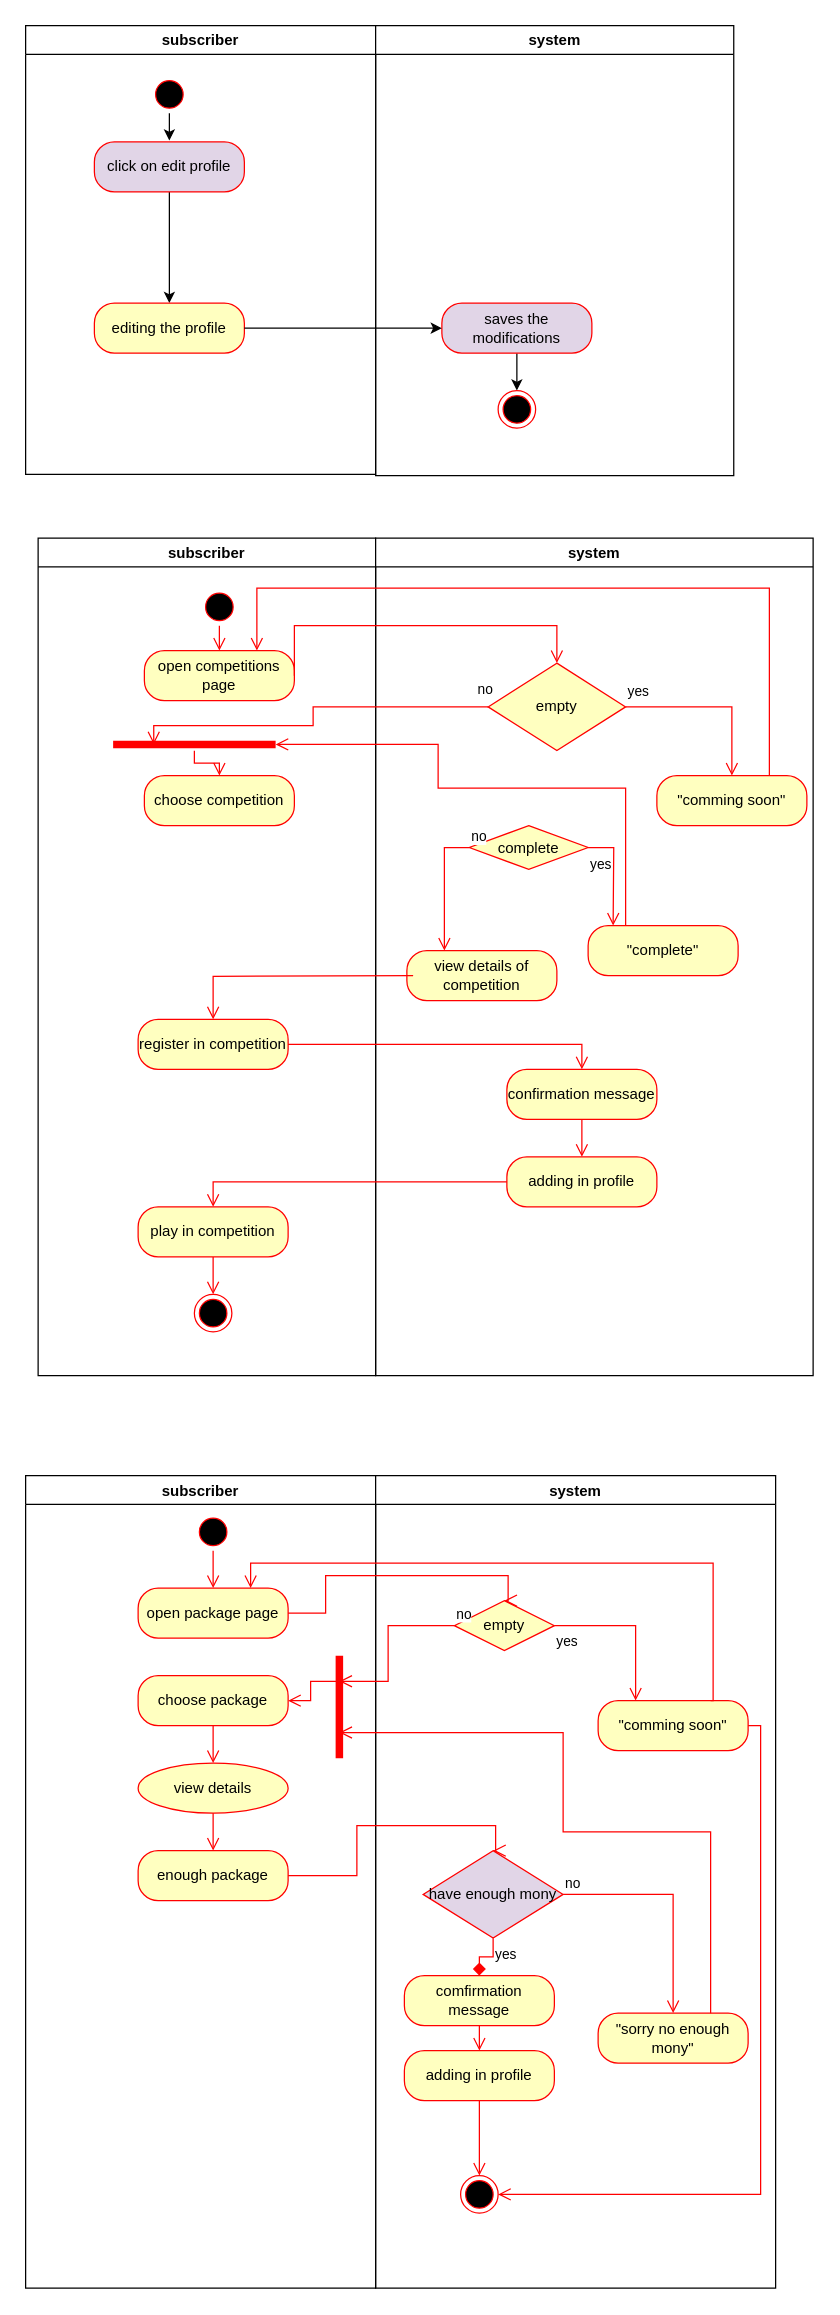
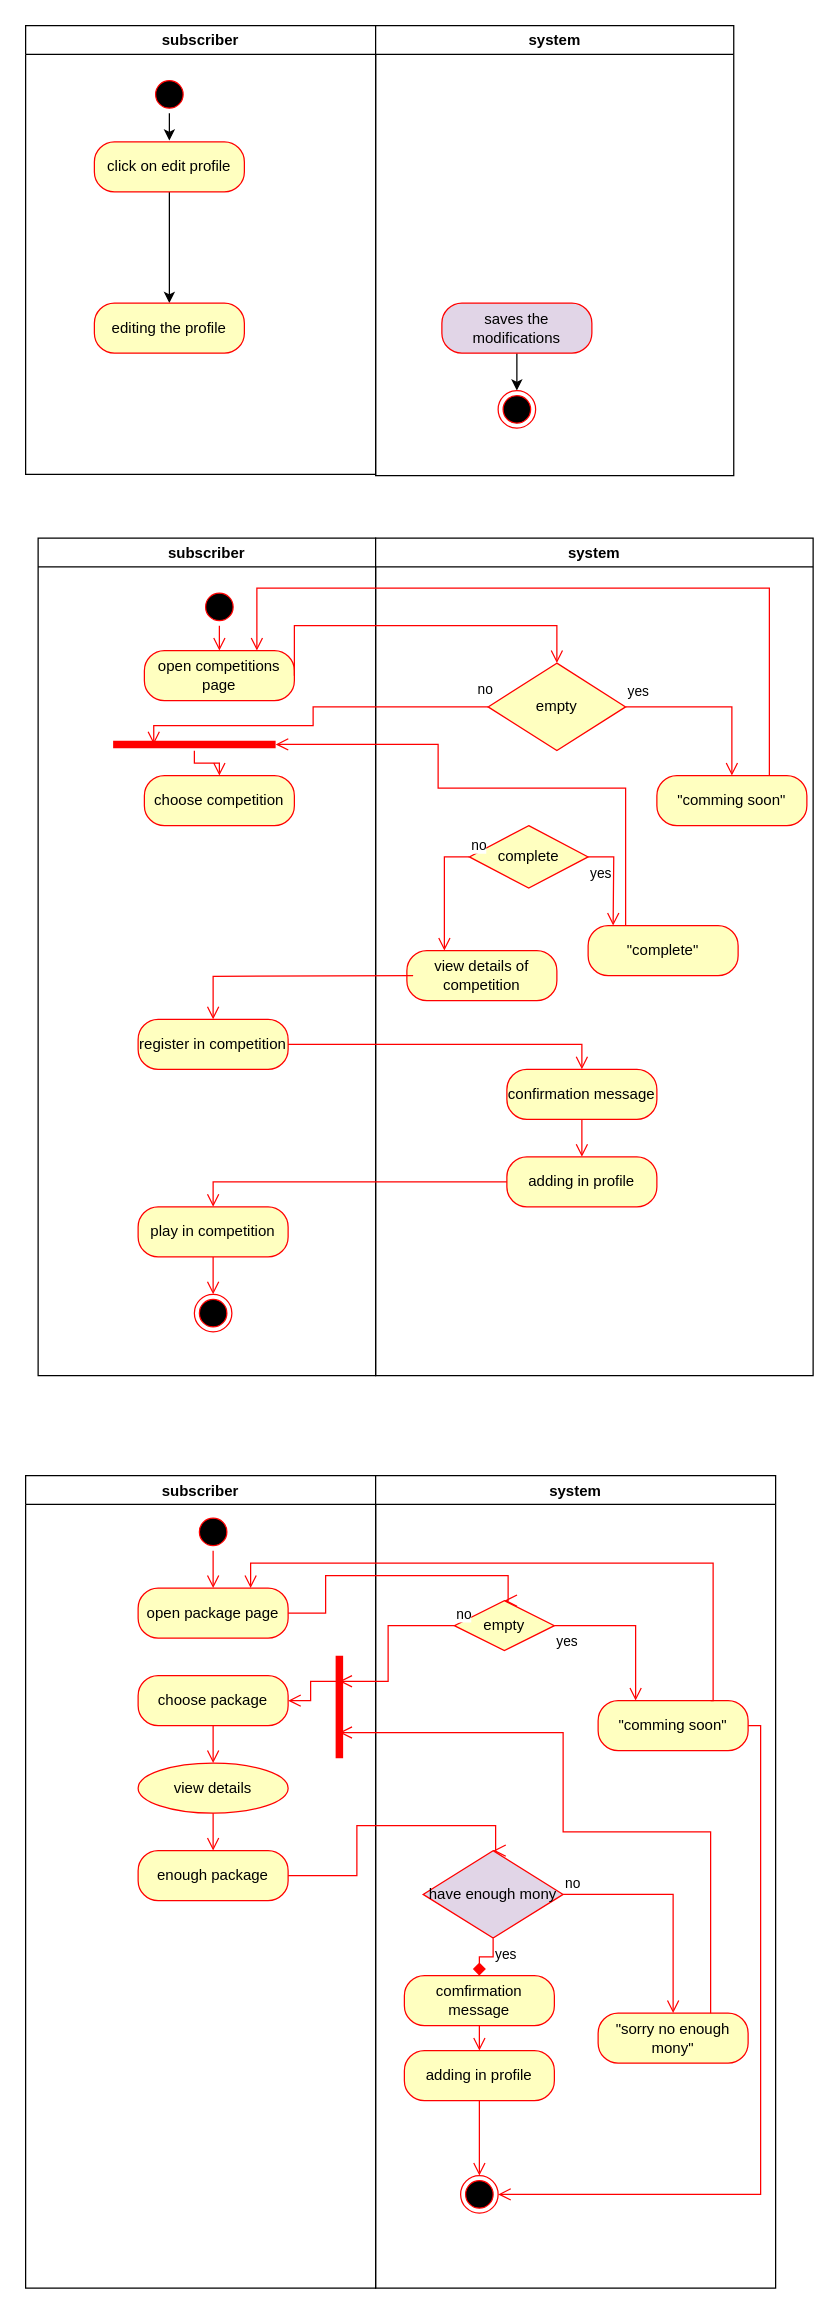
node "click on edit profile": fillcolor #e1d5e7 -> #ffffc0
edge "editing the profile" -> "saves the modifications": removed
node "complete": size 119x44 -> 119x63
